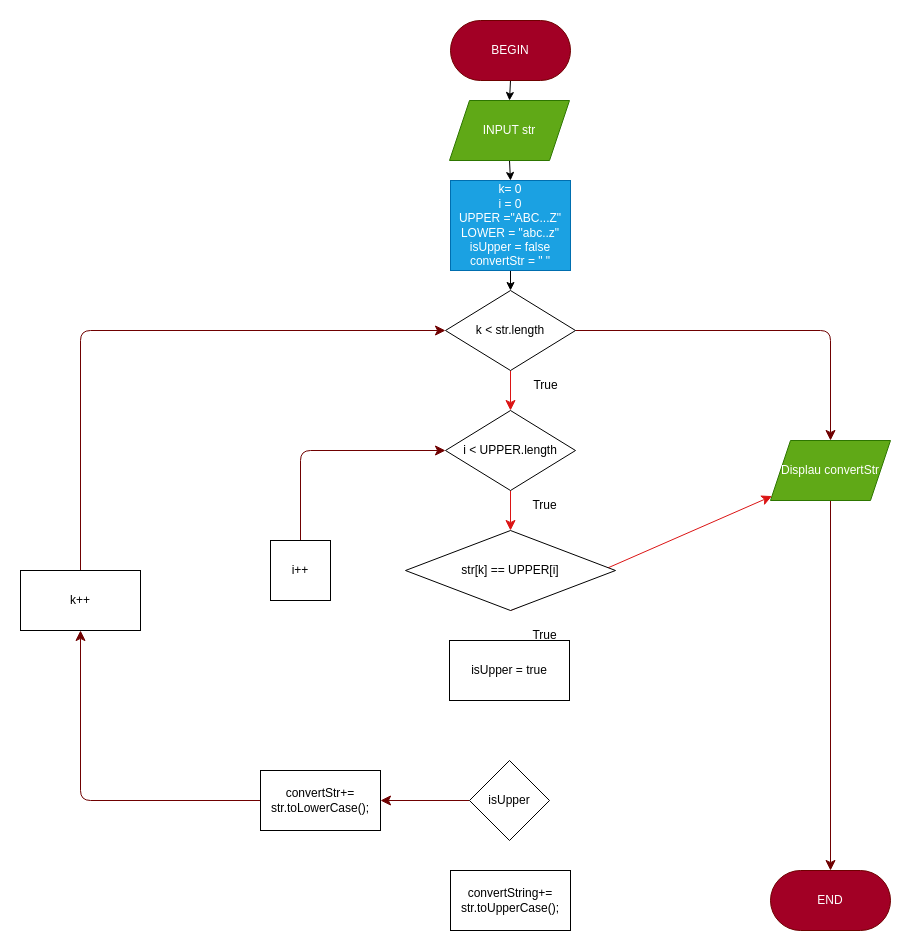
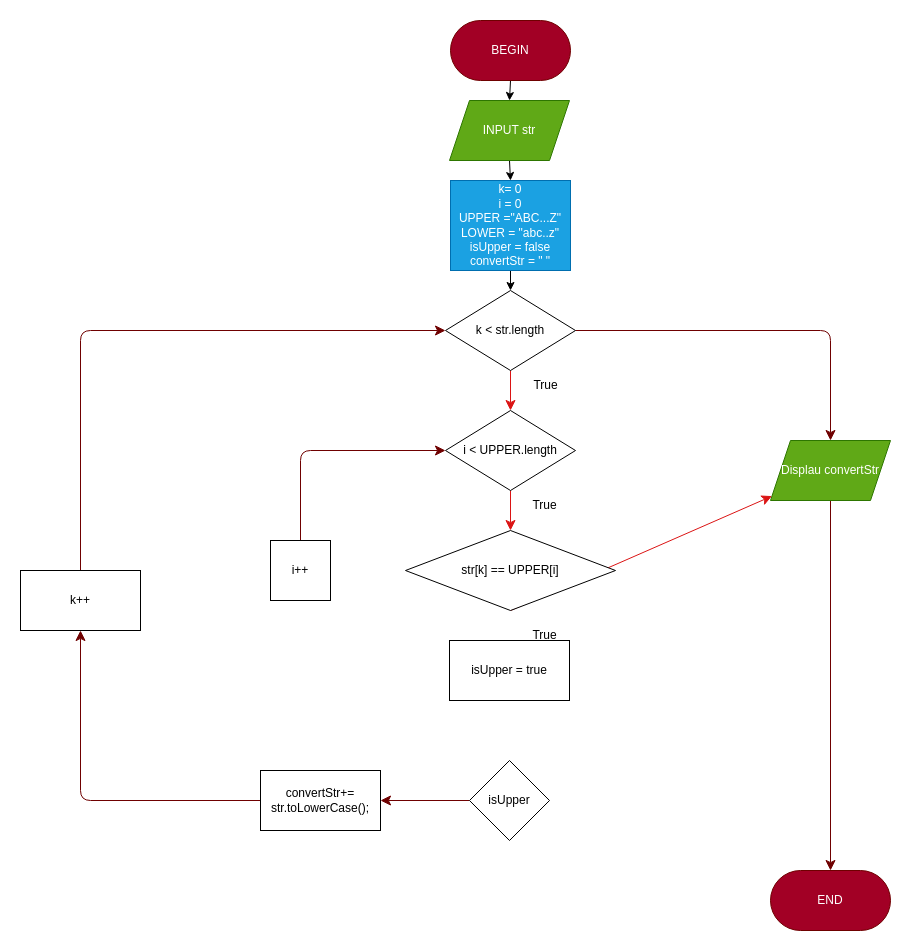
edge "convertString+= str.toUpperCase();" -> "k++": removed
node "convertString+= str.toUpperCase();": removed
